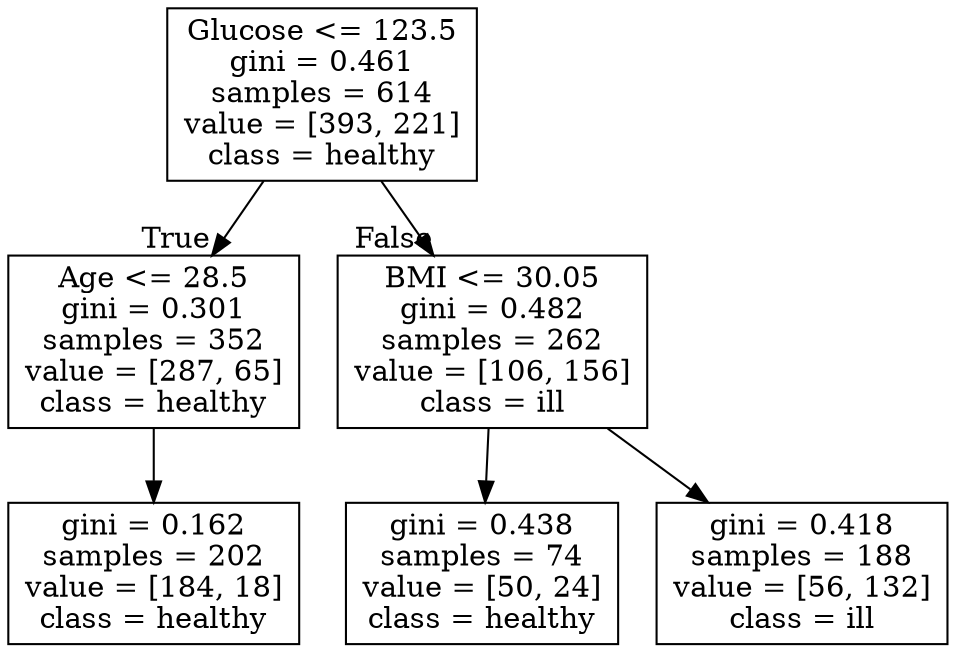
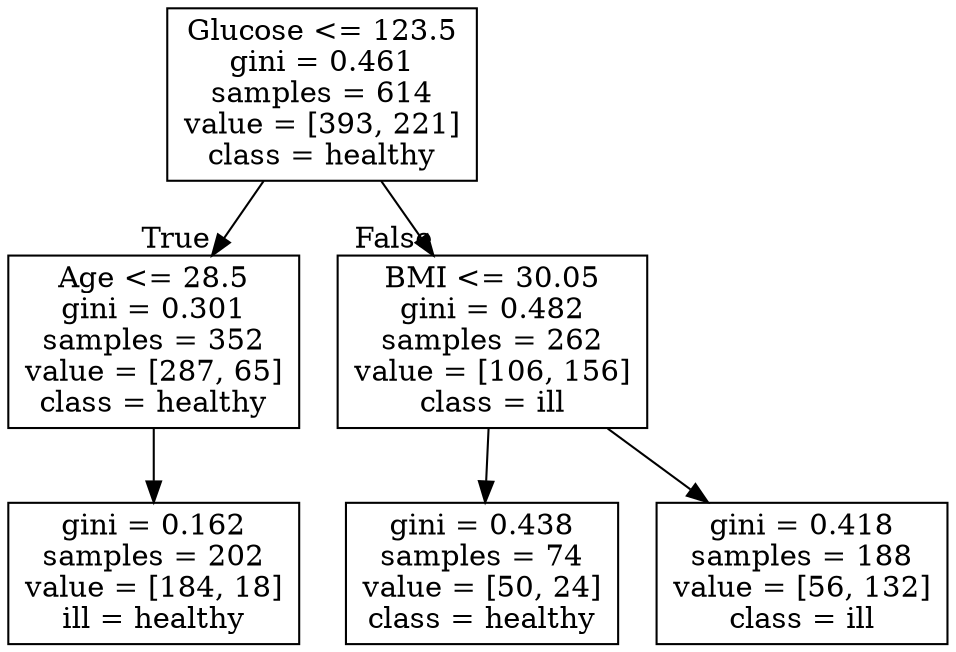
node "gini = 0.162 samples = 202 value = [184, 18] class = healthy": label "gini = 0.162 samples = 202 value = [184, 18] class = healthy" -> "gini = 0.162 samples = 202 value = [184, 18] ill = healthy"
